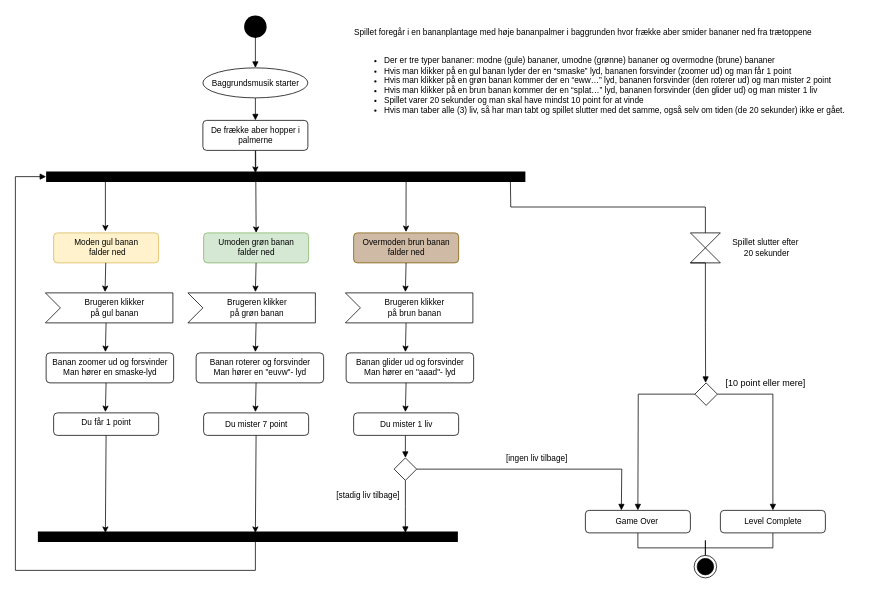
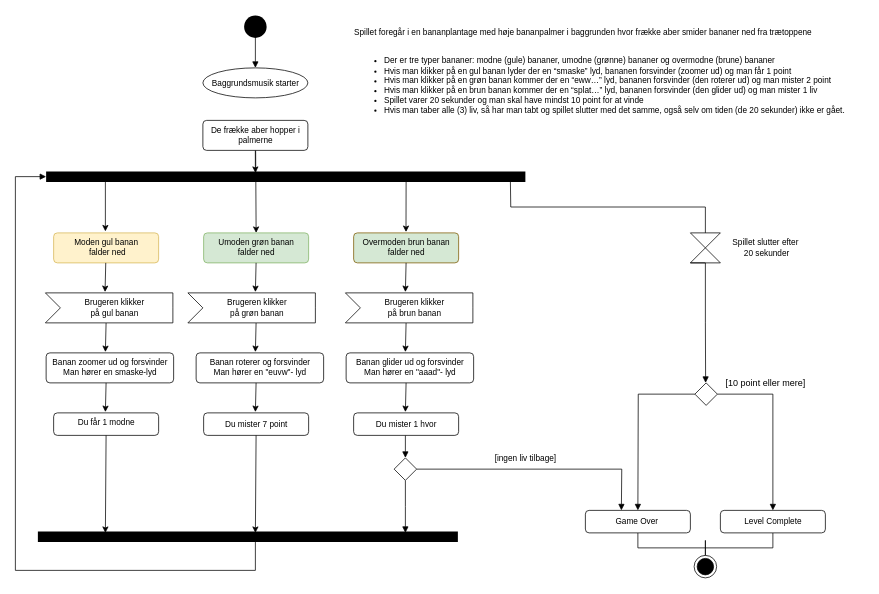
edge "Baggrundsmusik starter" -> "De frække aber hopper i palmerne": removed
node "Overmoden brun banan falder ned": fillcolor #cfbaa5 -> #d5e8d4
node "Du får 1 point": label "Du får 1 point" -> "Du får 1 modne"
node "Du mister 1 liv": label "Du mister 1 liv" -> "Du mister 1 hvor"
node "[ingen liv tilbage]": moved (537, 458) -> (525, 458)
node "[stadig liv tilbage]": removed
